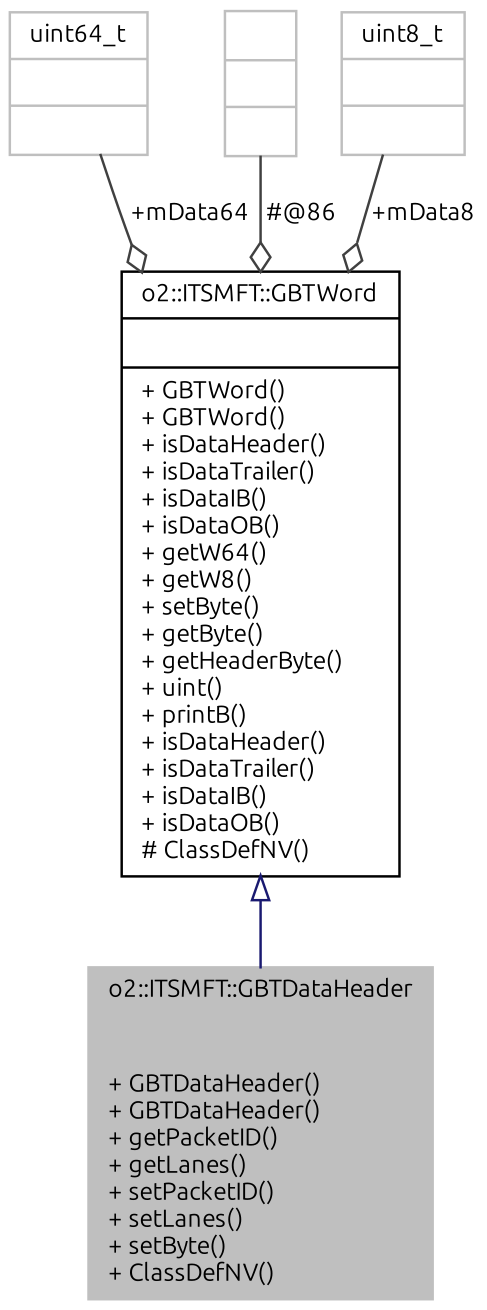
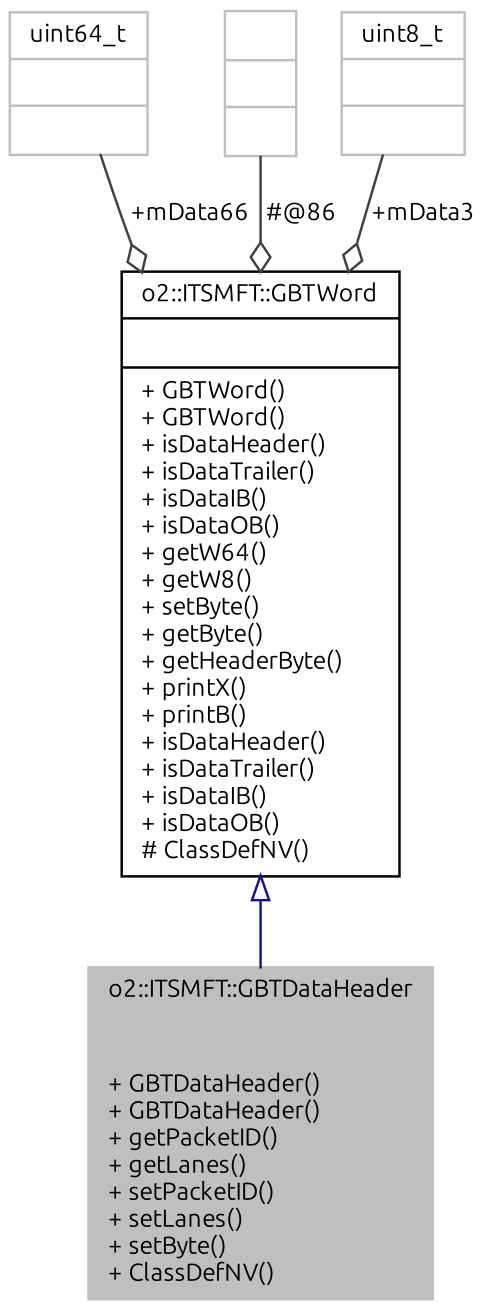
edge "uint64_t" -> "o2::ITSMFT::GBTWord": label " +mData64" -> " +mData66"
edge "uint8_t" -> "o2::ITSMFT::GBTWord": label " +mData8" -> " +mData3"
node "o2::ITSMFT::GBTWord": text "+ uint()" -> "+ printX()"
